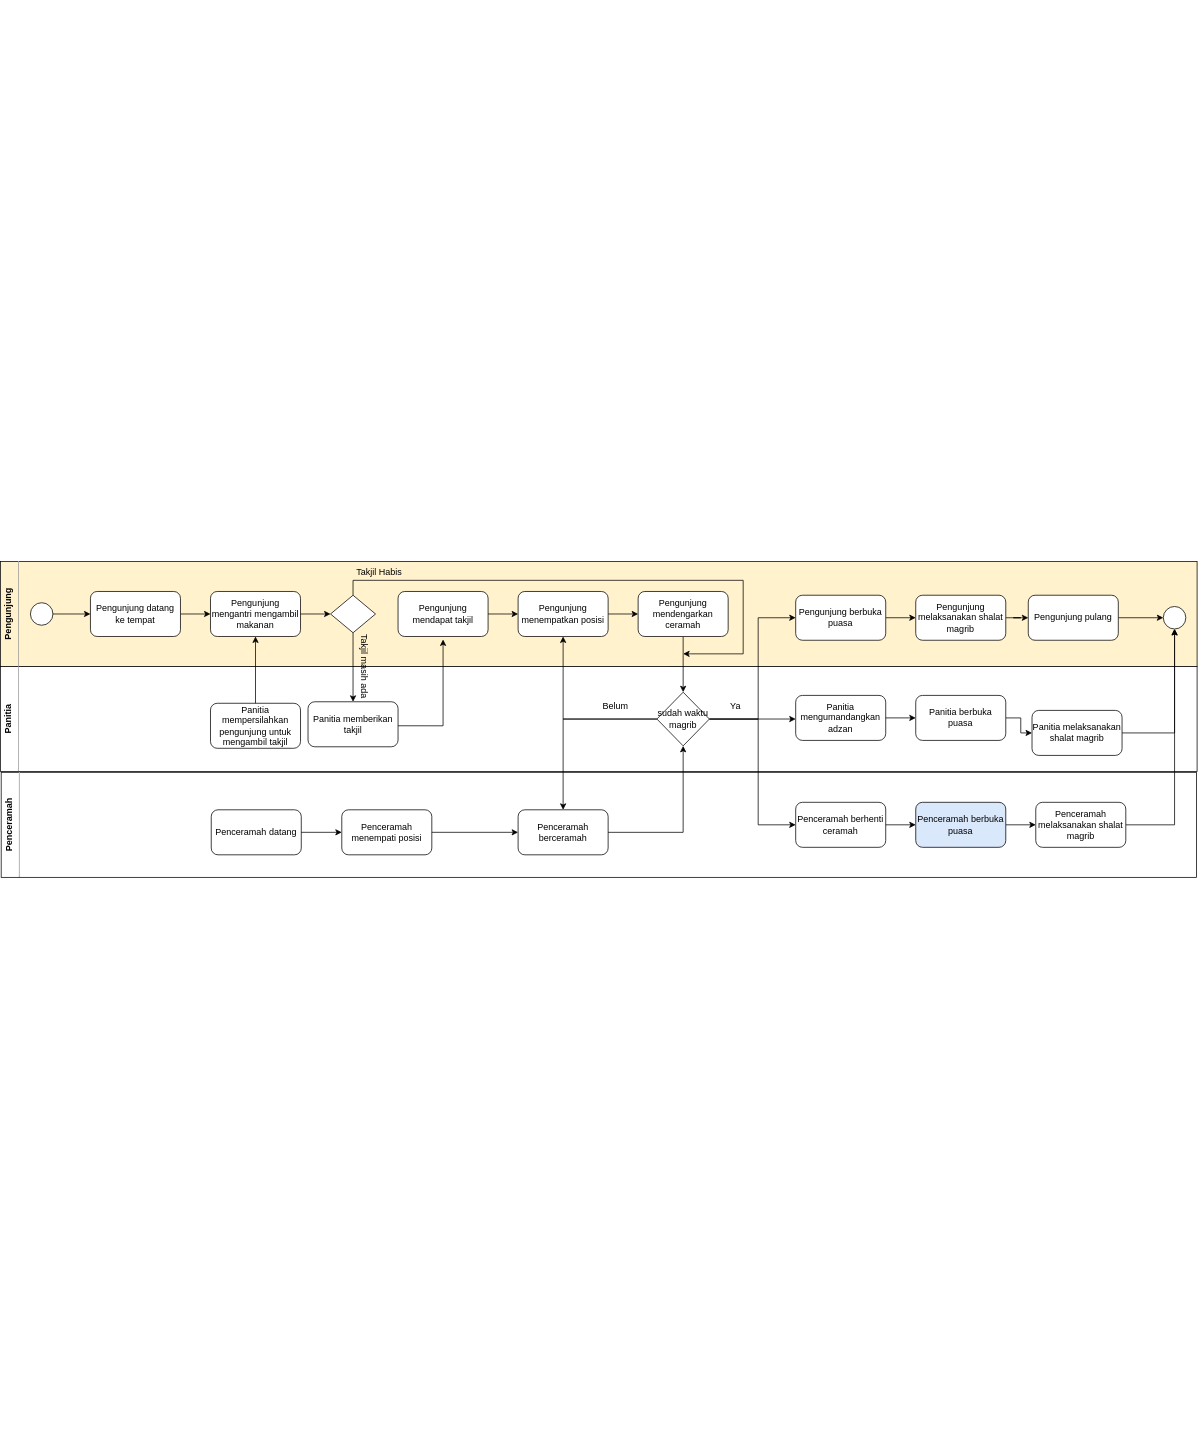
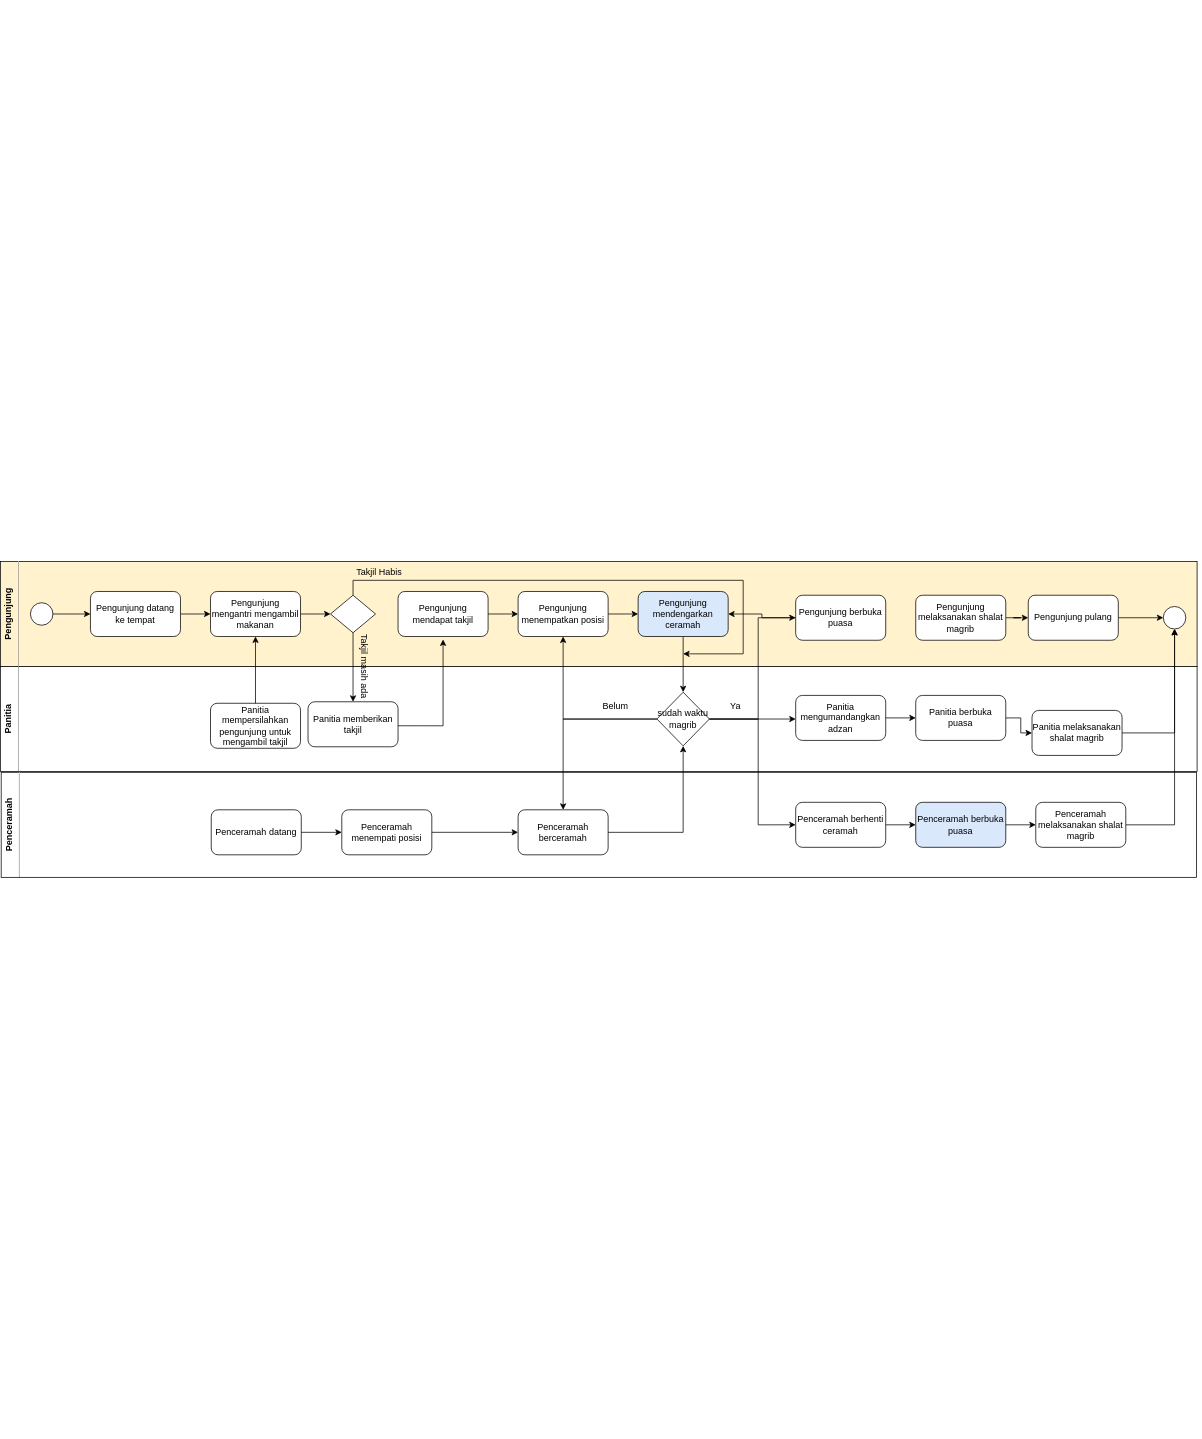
node "Pengunjung mendengarkan ceramah": fillcolor #ffffff -> #dae8fc
edge "Pengunjung berbuka puasa" -> "Pengunjung melaksanakan shalat magrib": now "Pengunjung berbuka puasa" -> "Pengunjung mendengarkan ceramah"
